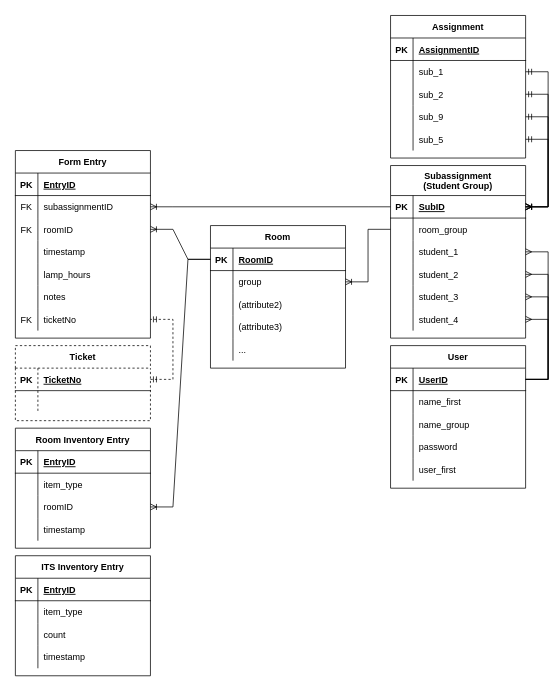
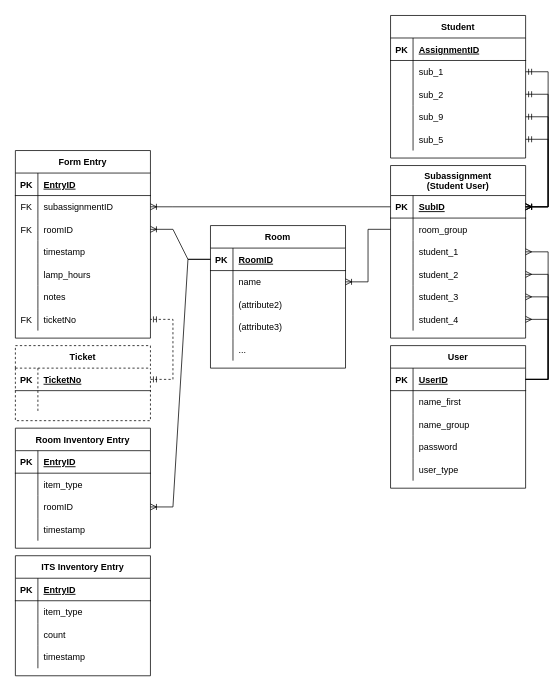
node "Assignment": label "Assignment" -> "Student"
node "Subassignment (Student Group)": label "Subassignment (Student Group)" -> "Subassignment (Student User)"
node "group": label "group" -> "name"
node "user_first": label "user_first" -> "user_type"
